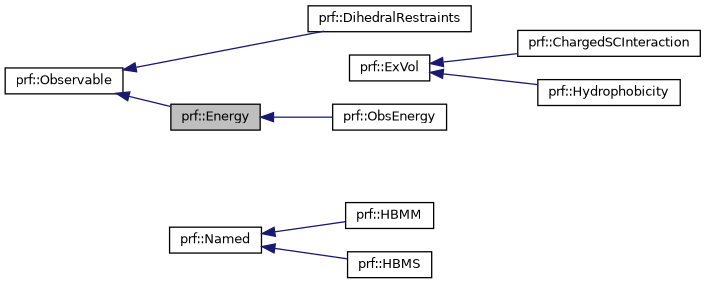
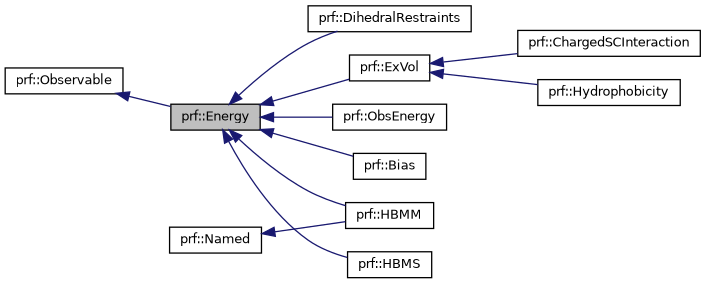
edge "prf::DihedralRestraints" -> "prf::Observable": now "prf::DihedralRestraints" -> "prf::Energy"
edge "prf::ExVol" -> "prf::Energy": added
node "prf::Bias": added
edge "prf::HBMM" -> "prf::Energy": added
edge "prf::HBMS" -> "prf::Named": now "prf::HBMS" -> "prf::Energy"
